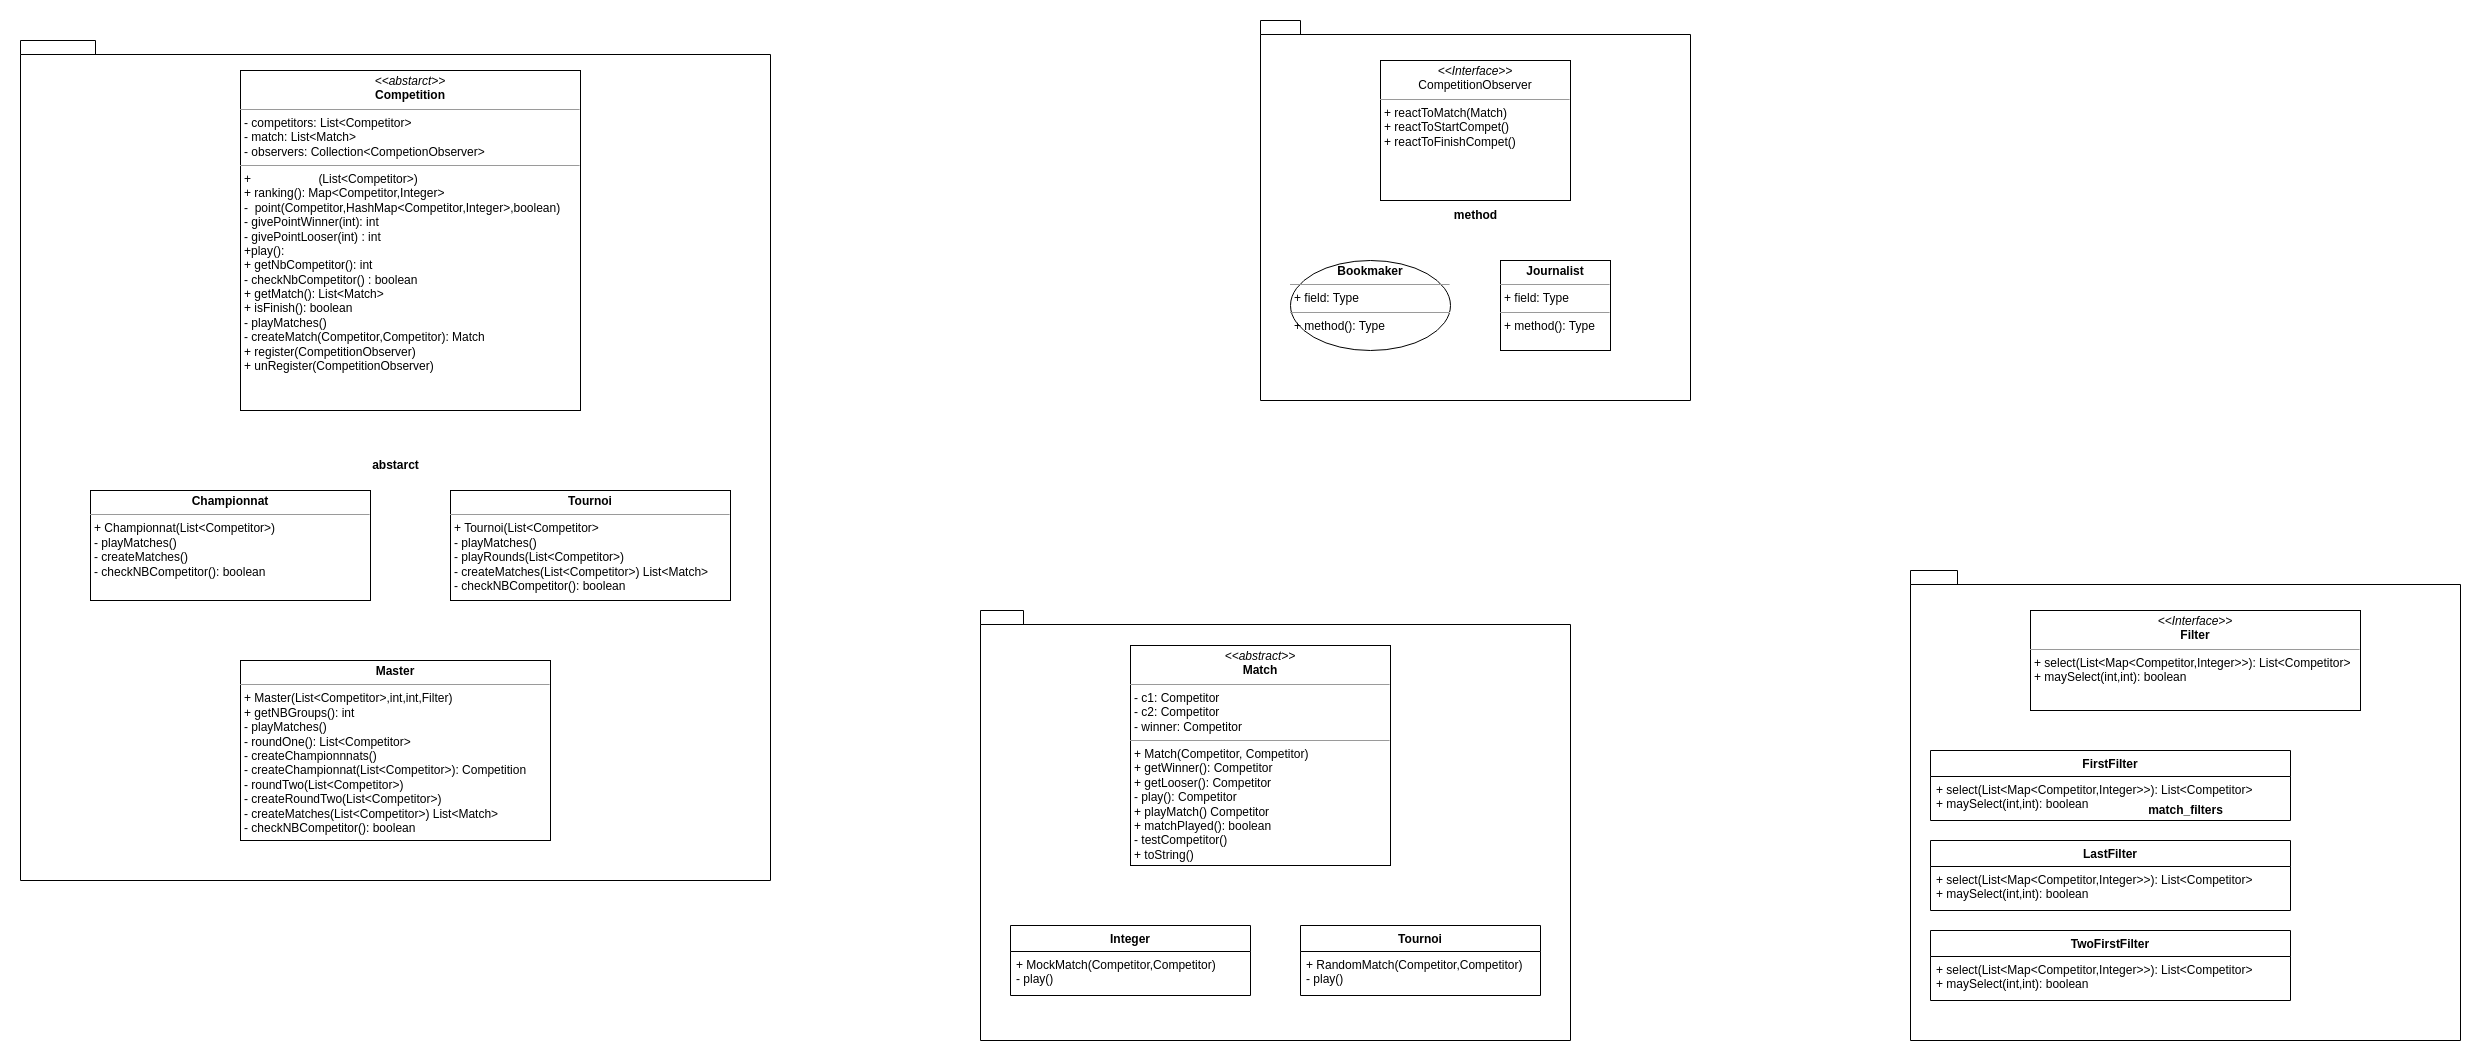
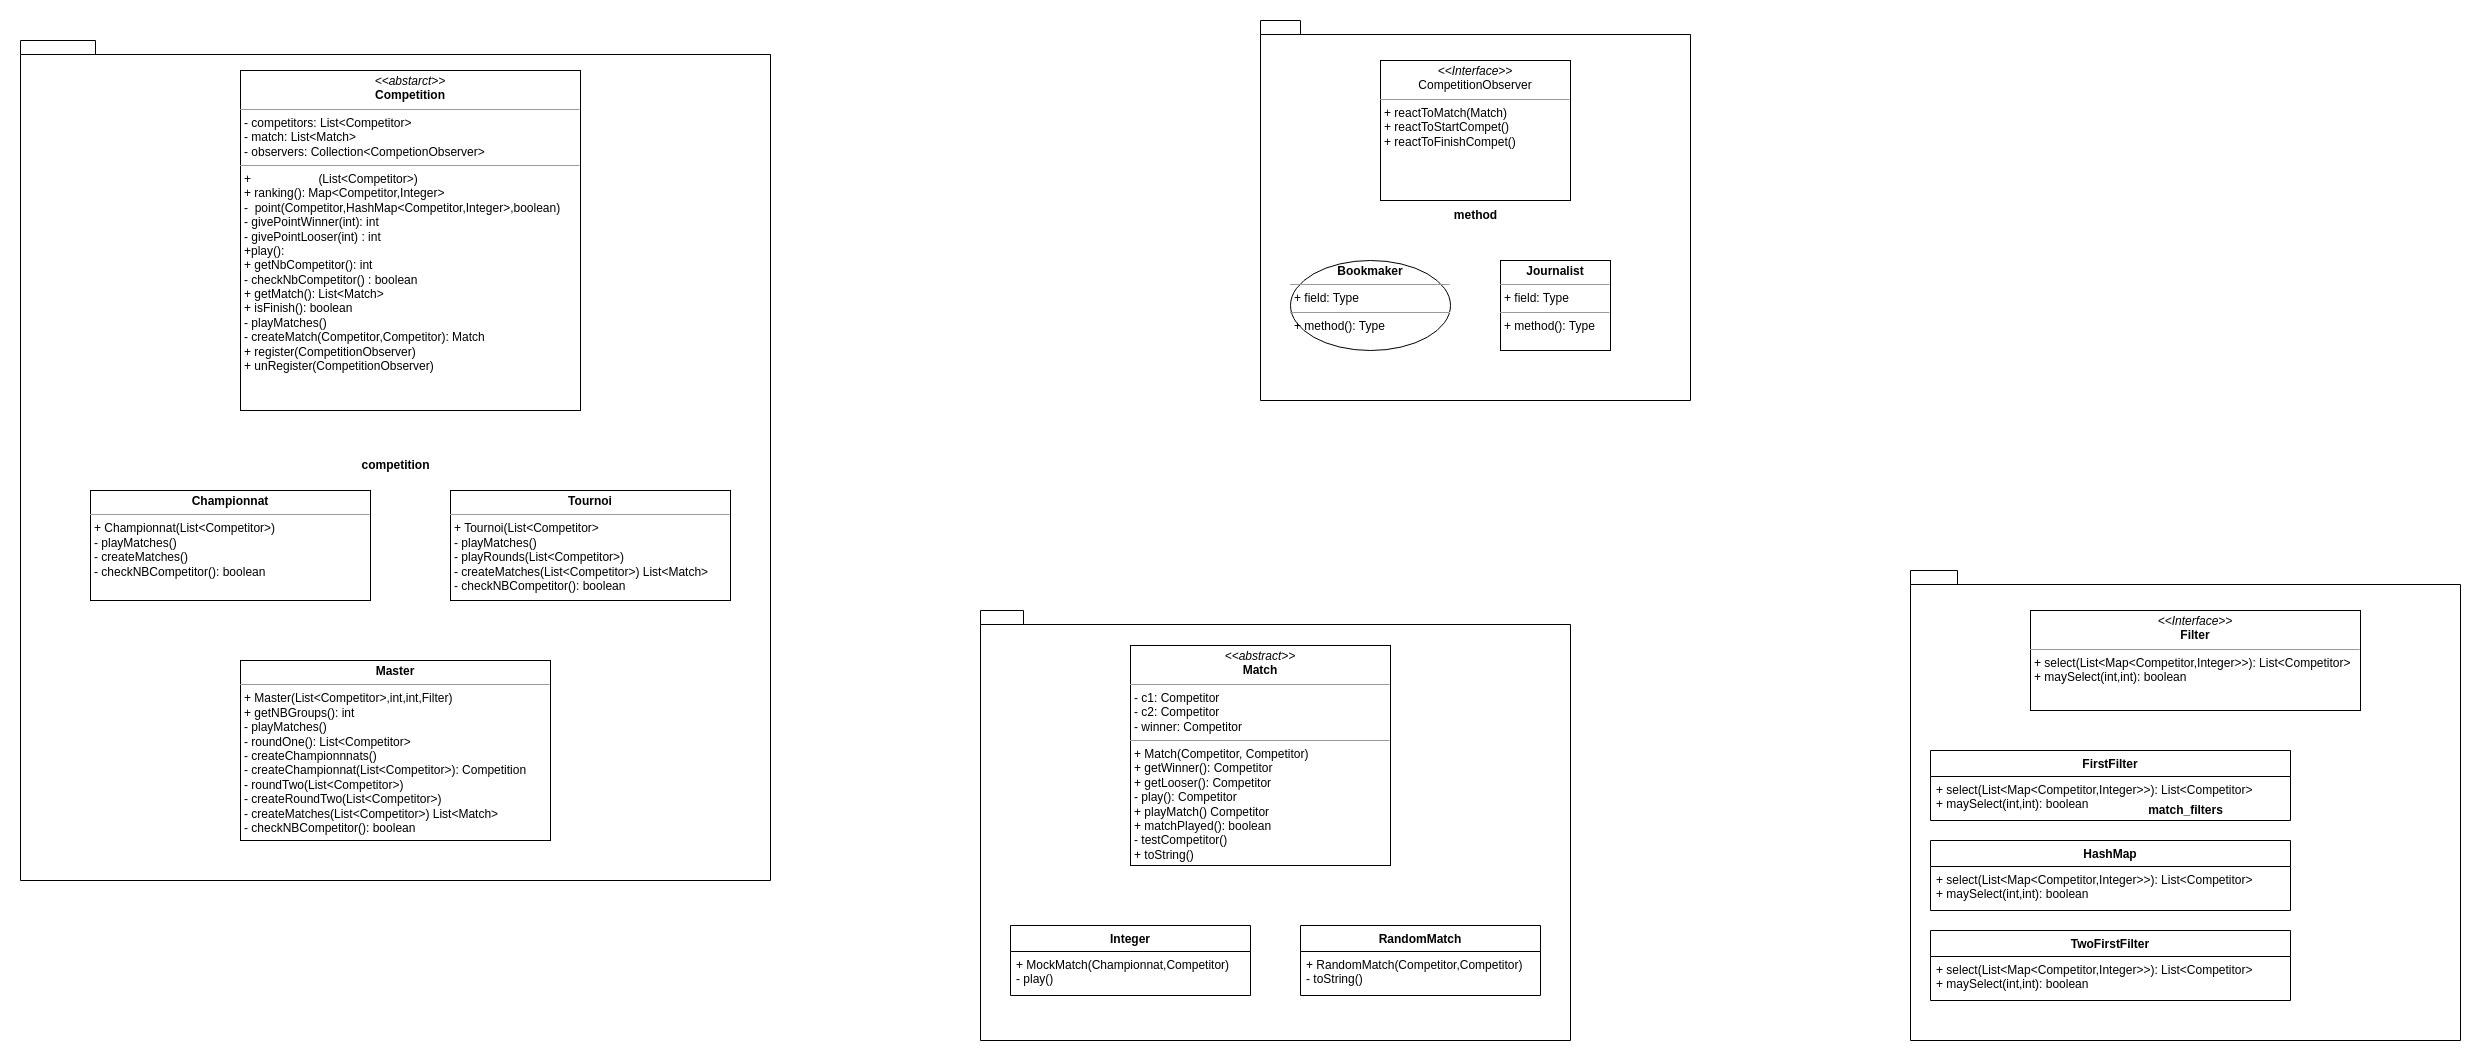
node "abstarct": label "abstarct" -> "competition"
node "LastFilter": label "LastFilter" -> "HashMap"
node "Tournoi": label "Tournoi" -> "RandomMatch"
node "+ MockMatch(Competitor,Competitor) - play()": label "+ MockMatch(Competitor,Competitor) - play()" -> "+ MockMatch(Championnat,Competitor) - play()"
node "+ RandomMatch(Competitor,Competitor) - play()": label "+ RandomMatch(Competitor,Competitor) - play()" -> "+ RandomMatch(Competitor,Competitor) - toString()"
